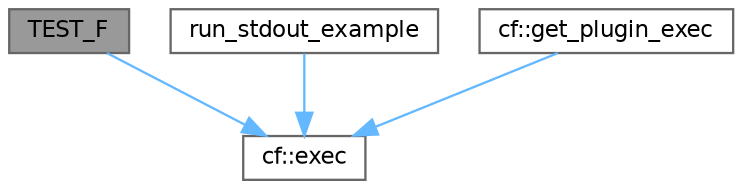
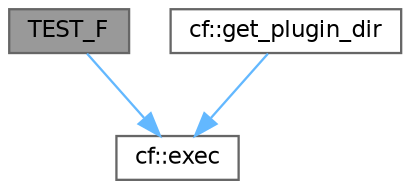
node "run_stdout_example": removed
node "cf::get_plugin_exec": label "cf::get_plugin_exec" -> "cf::get_plugin_dir"
